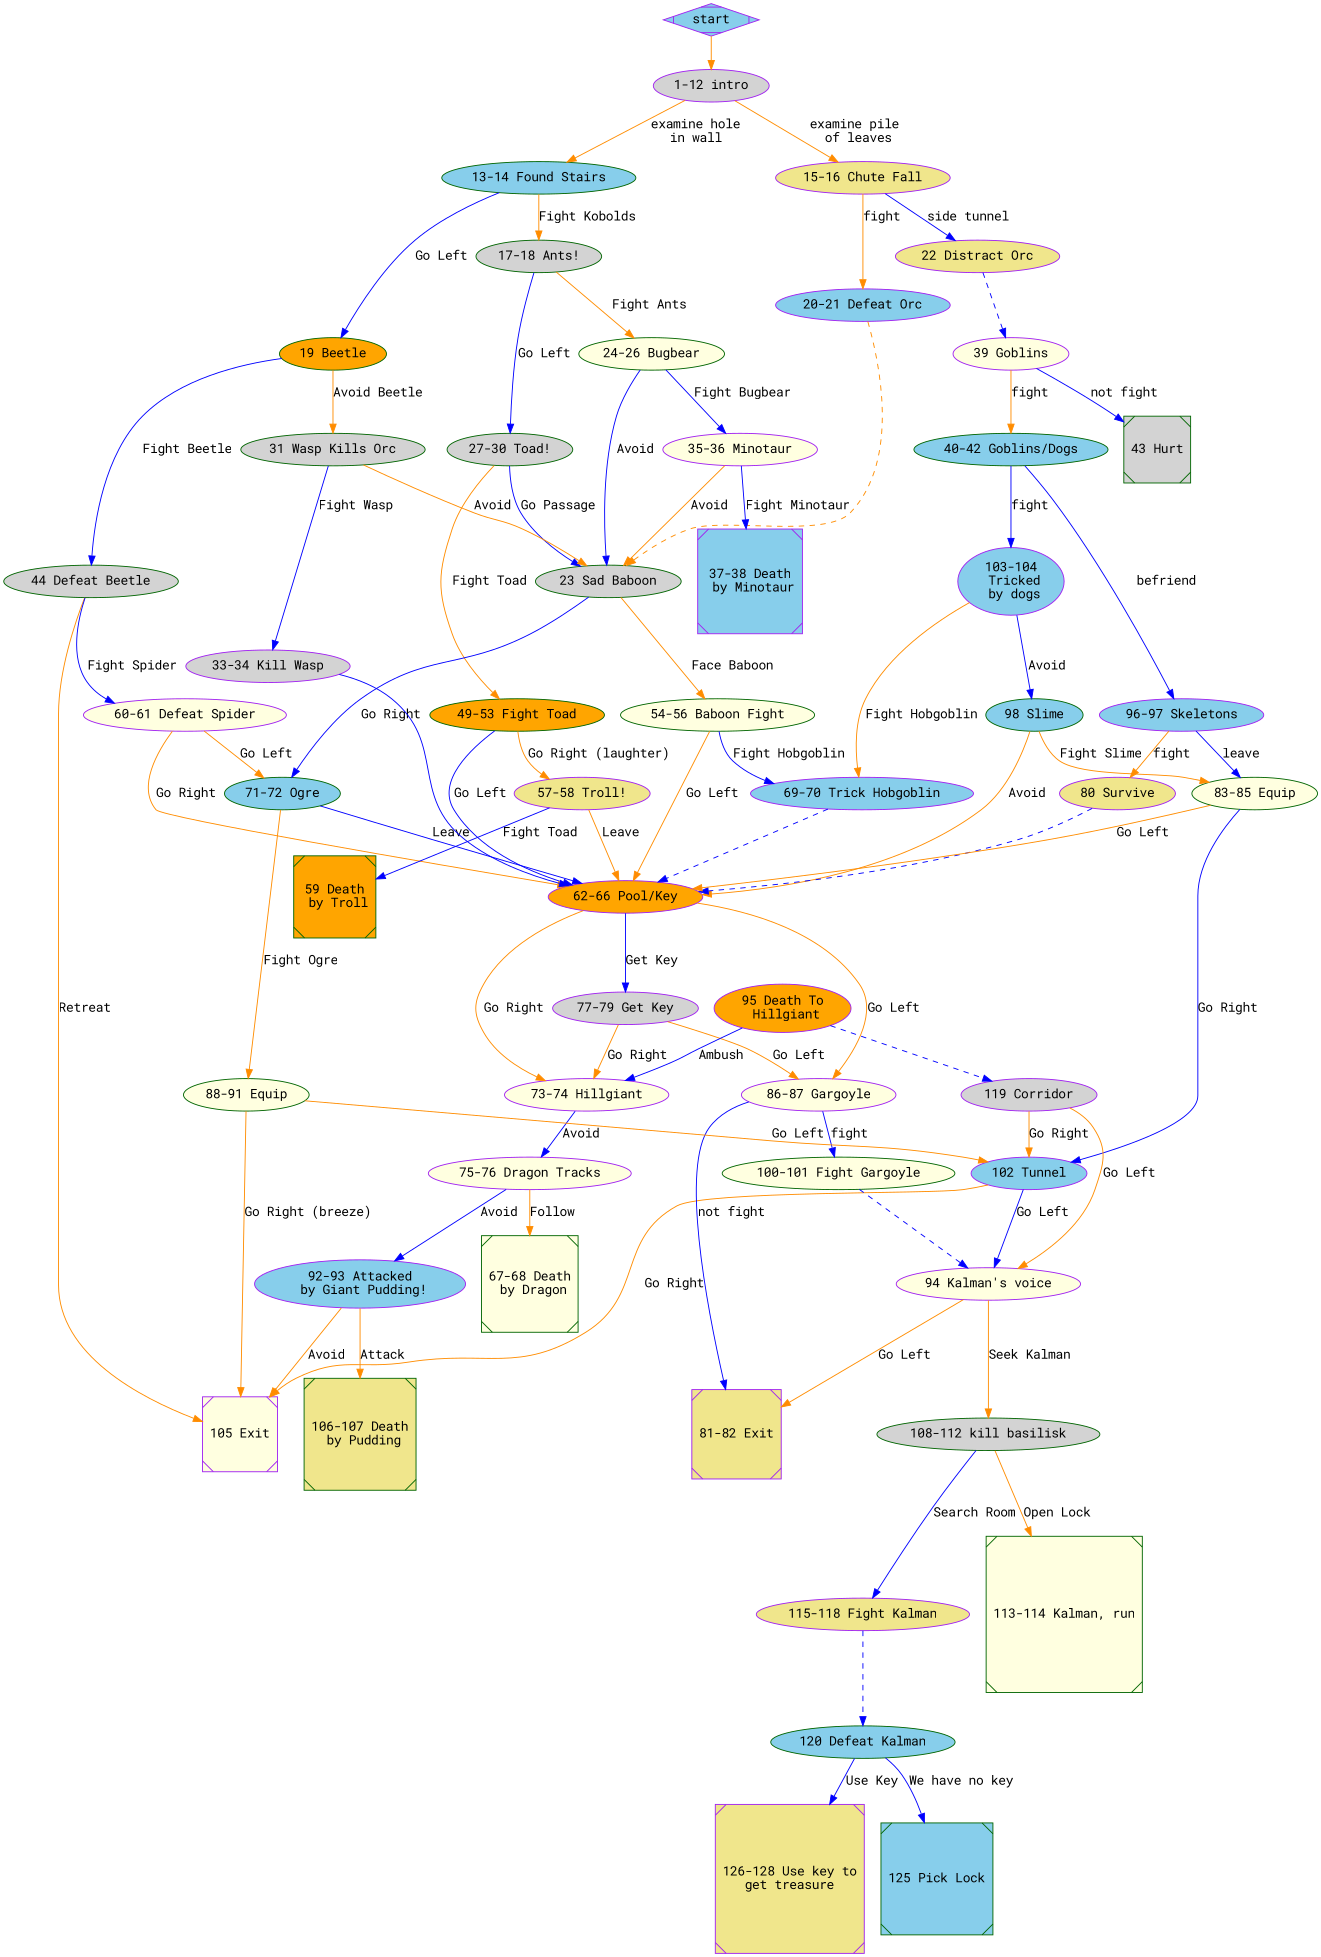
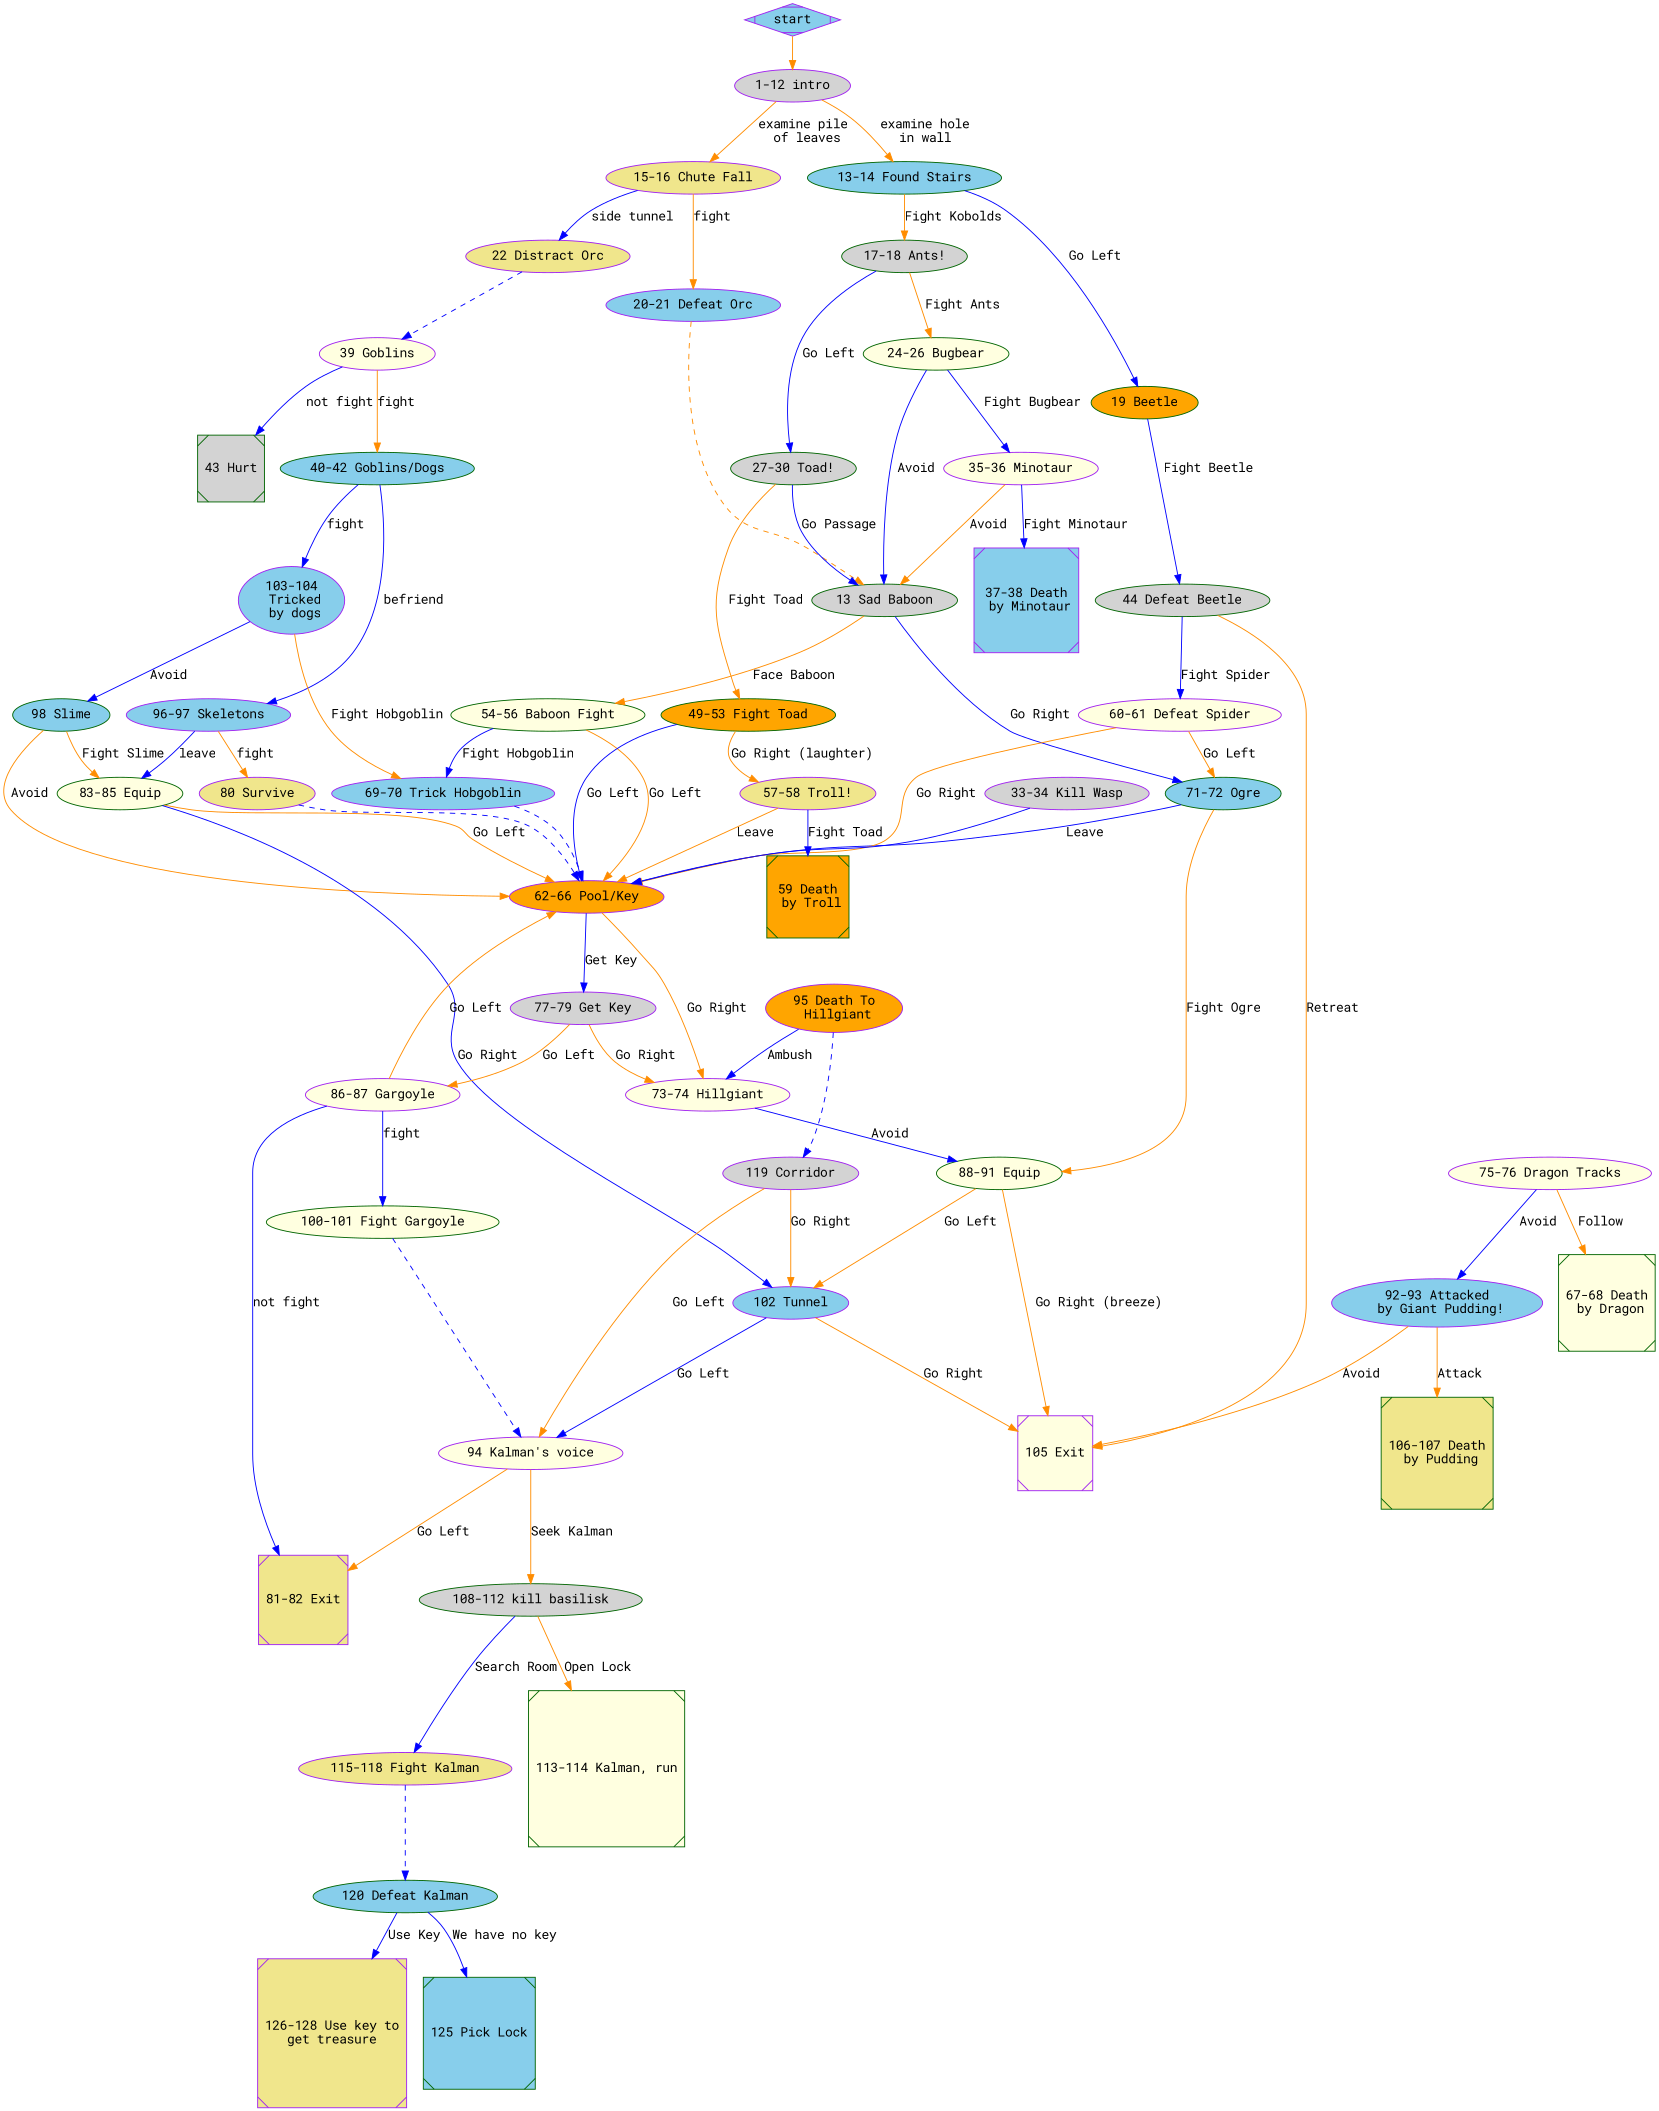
node "31 Wasp Kills Orc": removed
node "23 Sad Baboon": label "23 Sad Baboon" -> "13 Sad Baboon"
edge "62-66 Pool/Key" -> "86-87 Gargoyle": reversed
edge "73-74 Hillgiant" -> "75-76 Dragon Tracks": now "73-74 Hillgiant" -> "88-91 Equip"
